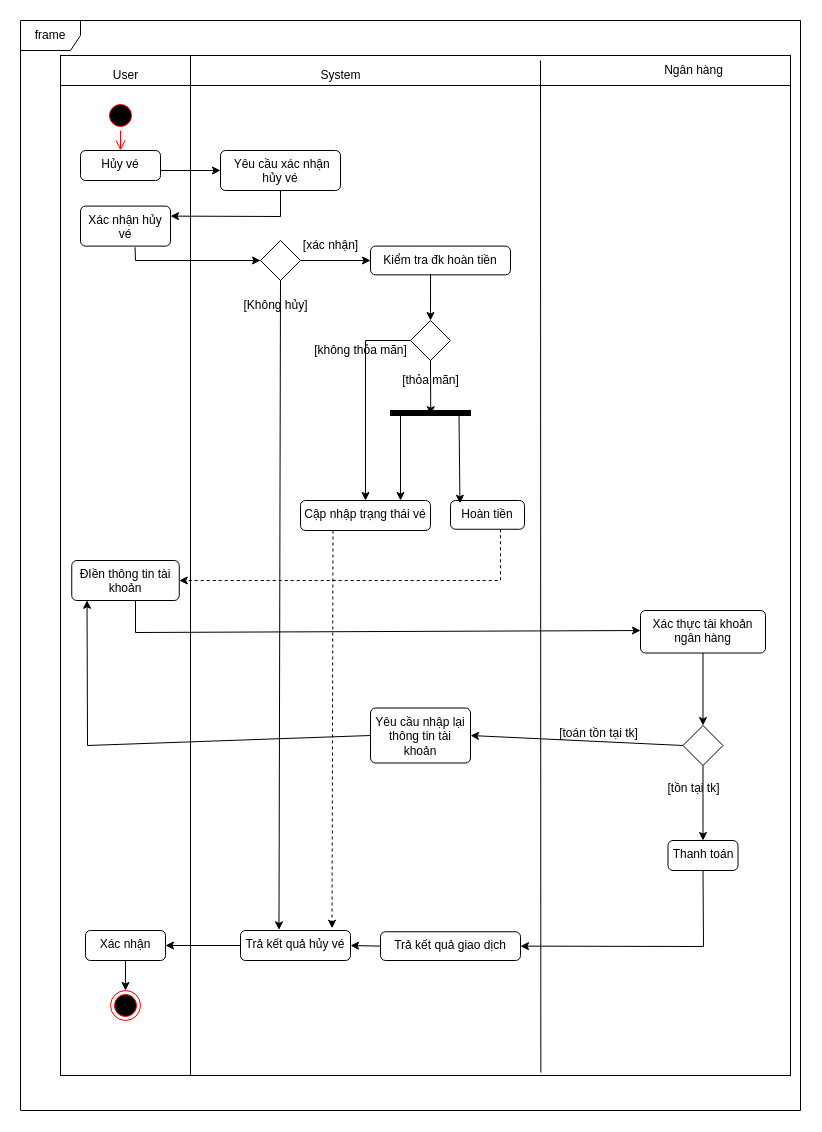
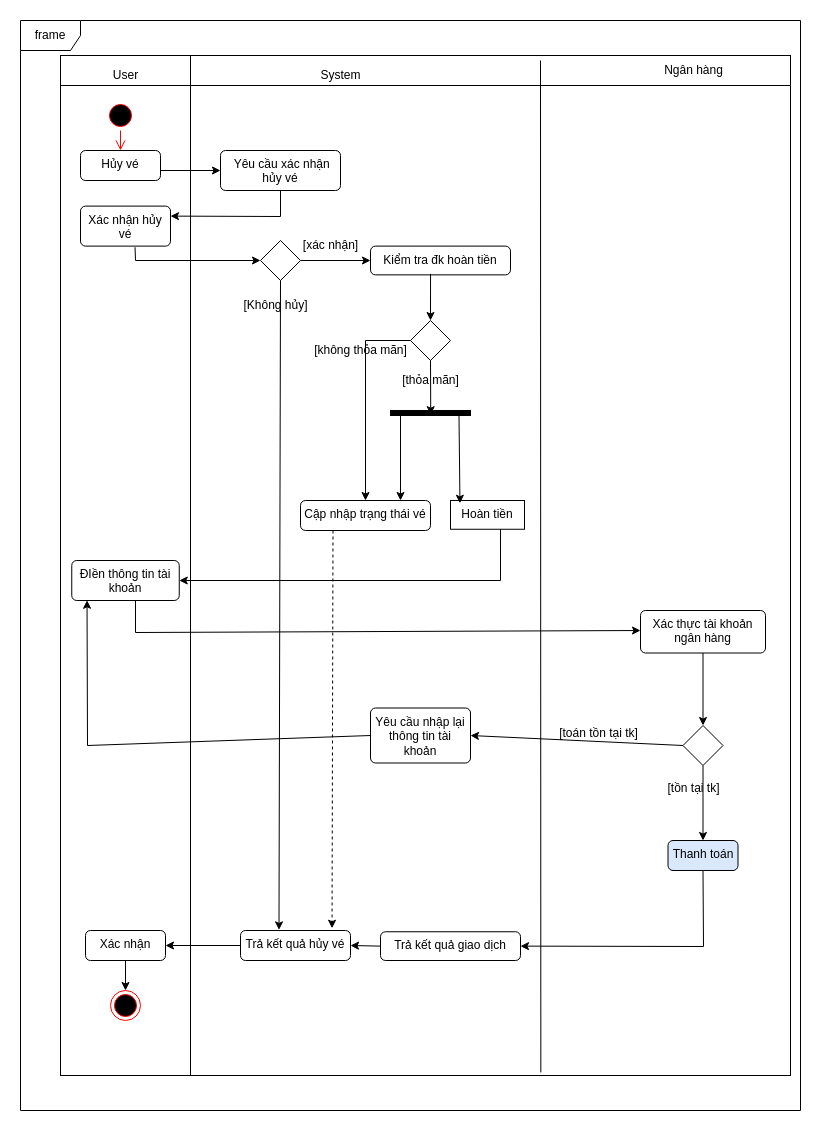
node "Hoàn tiền": shape rounded rectangle -> rectangle
edge "Hoàn tiền" -> "ĐIền thông tin tài khoản": style dashed -> solid
node "Thanh toán": fillcolor #ffffff -> #dae8fc
